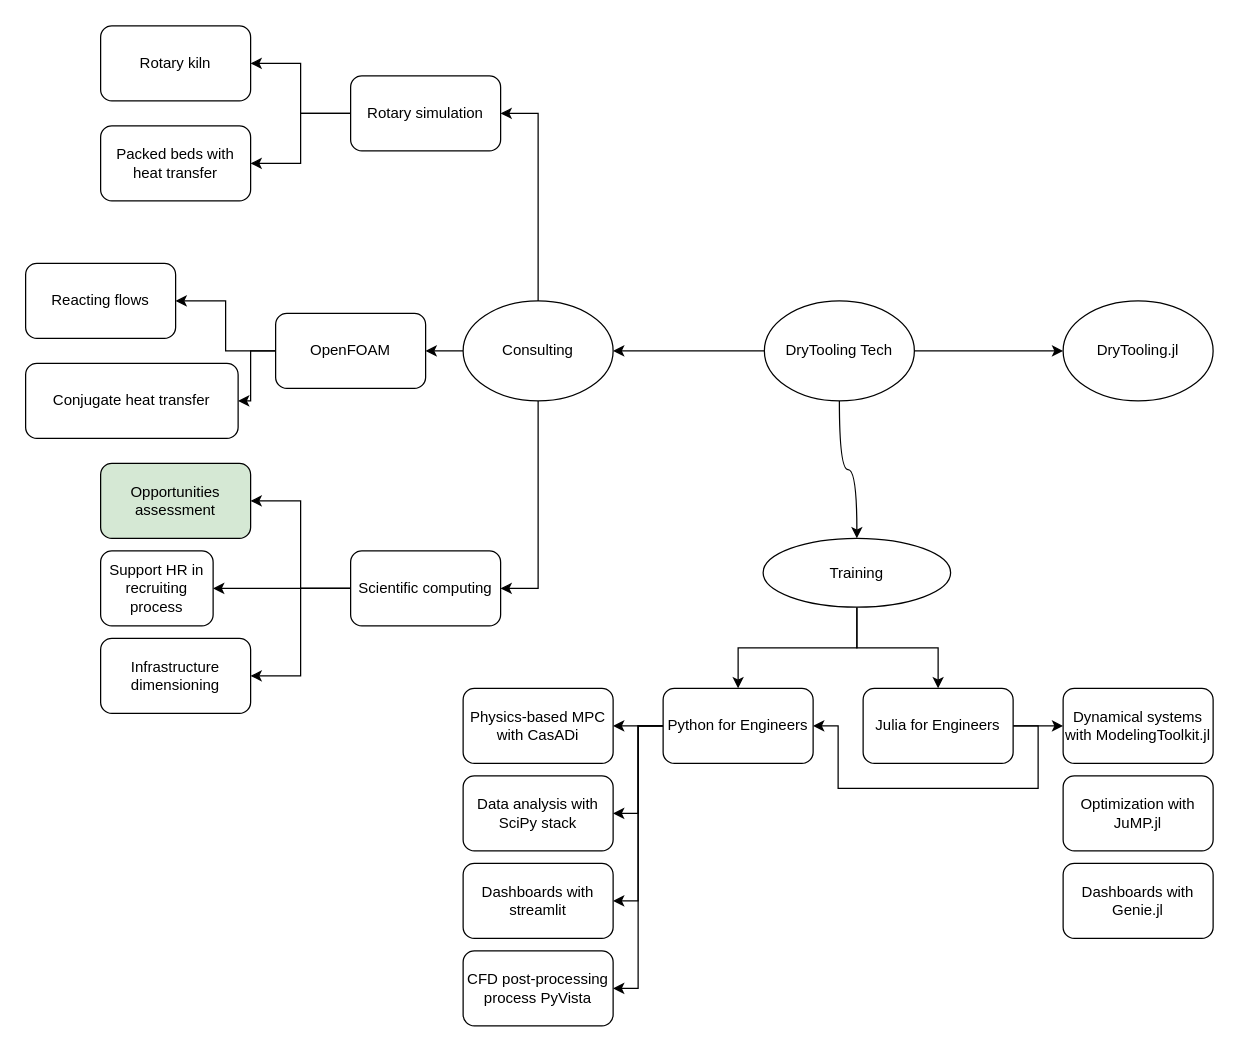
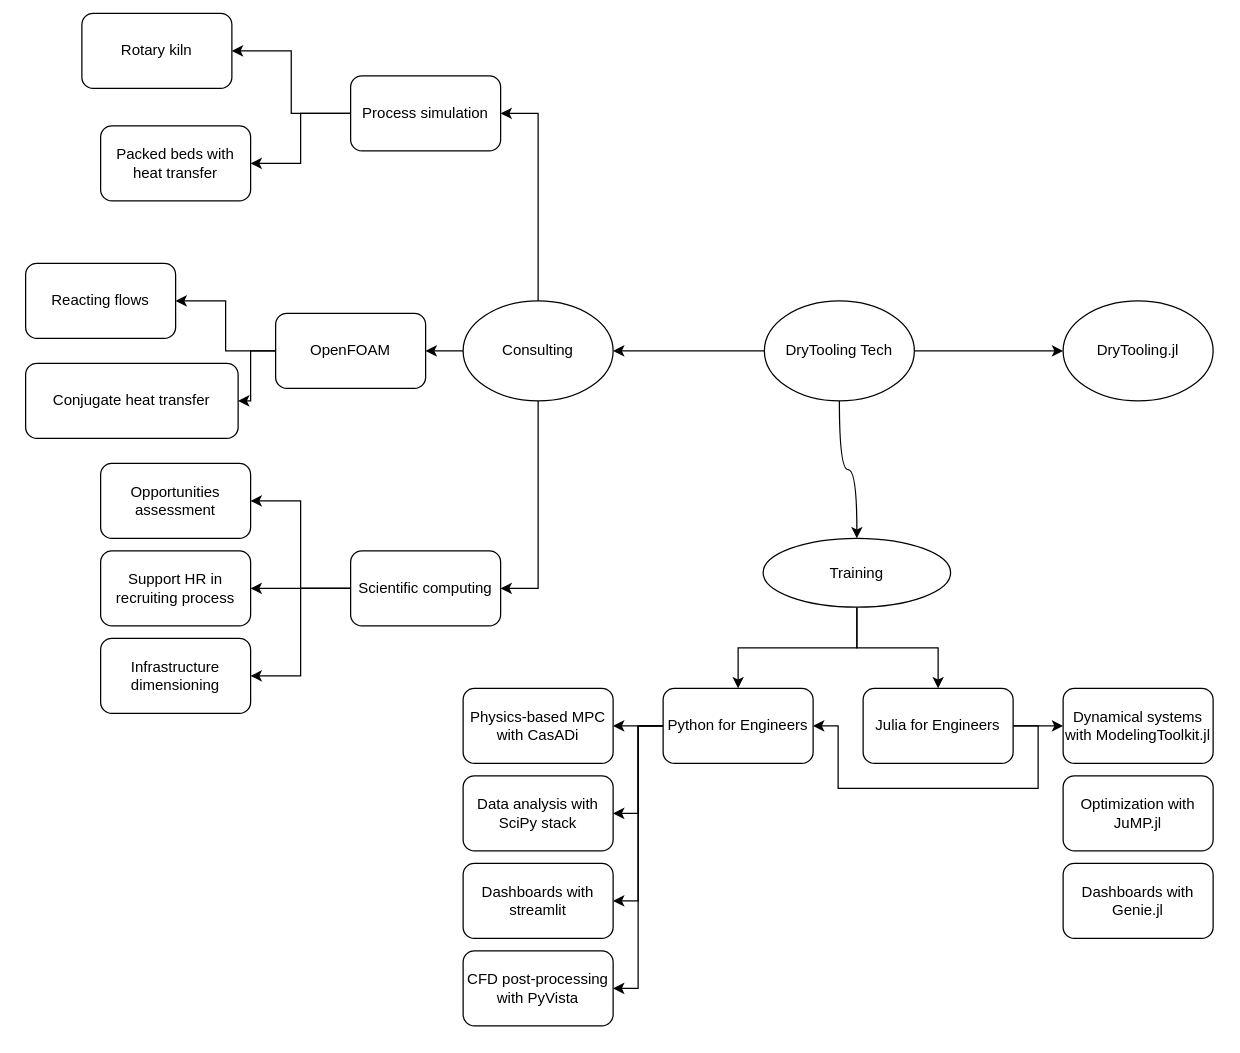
node "Rotary kiln": moved (176, 63) -> (157, 51)
node "Rotary simulation": label "Rotary simulation" -> "Process simulation"
node "Opportunities assessment": fillcolor #d5e8d4 -> #ffffff
node "Support HR in recruiting process": size 113x75 -> 150x75
node "CFD post-processing process PyVista": label "CFD post-processing process PyVista" -> "CFD post-processing with PyVista"
